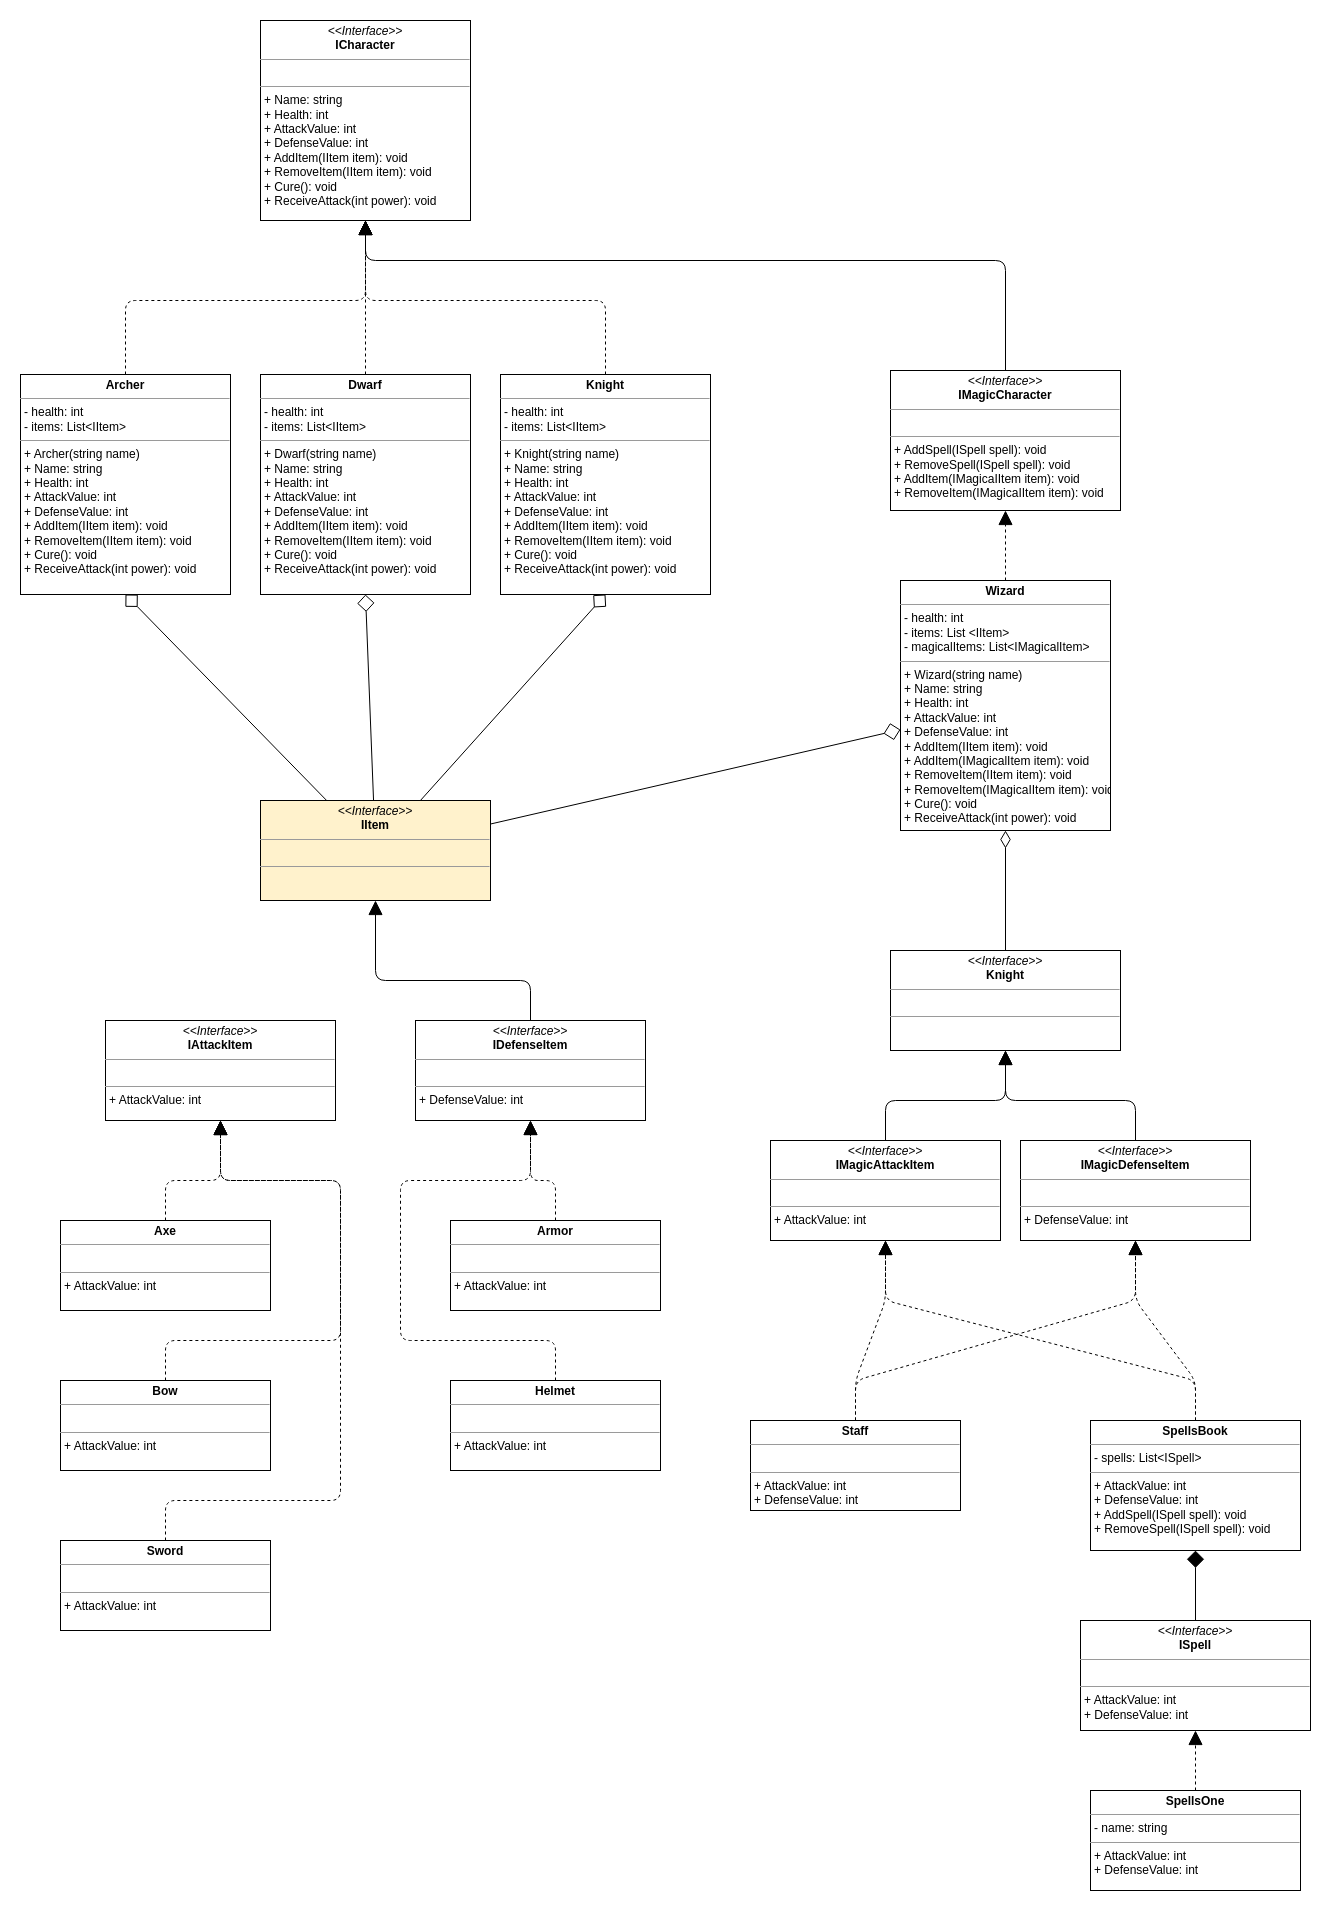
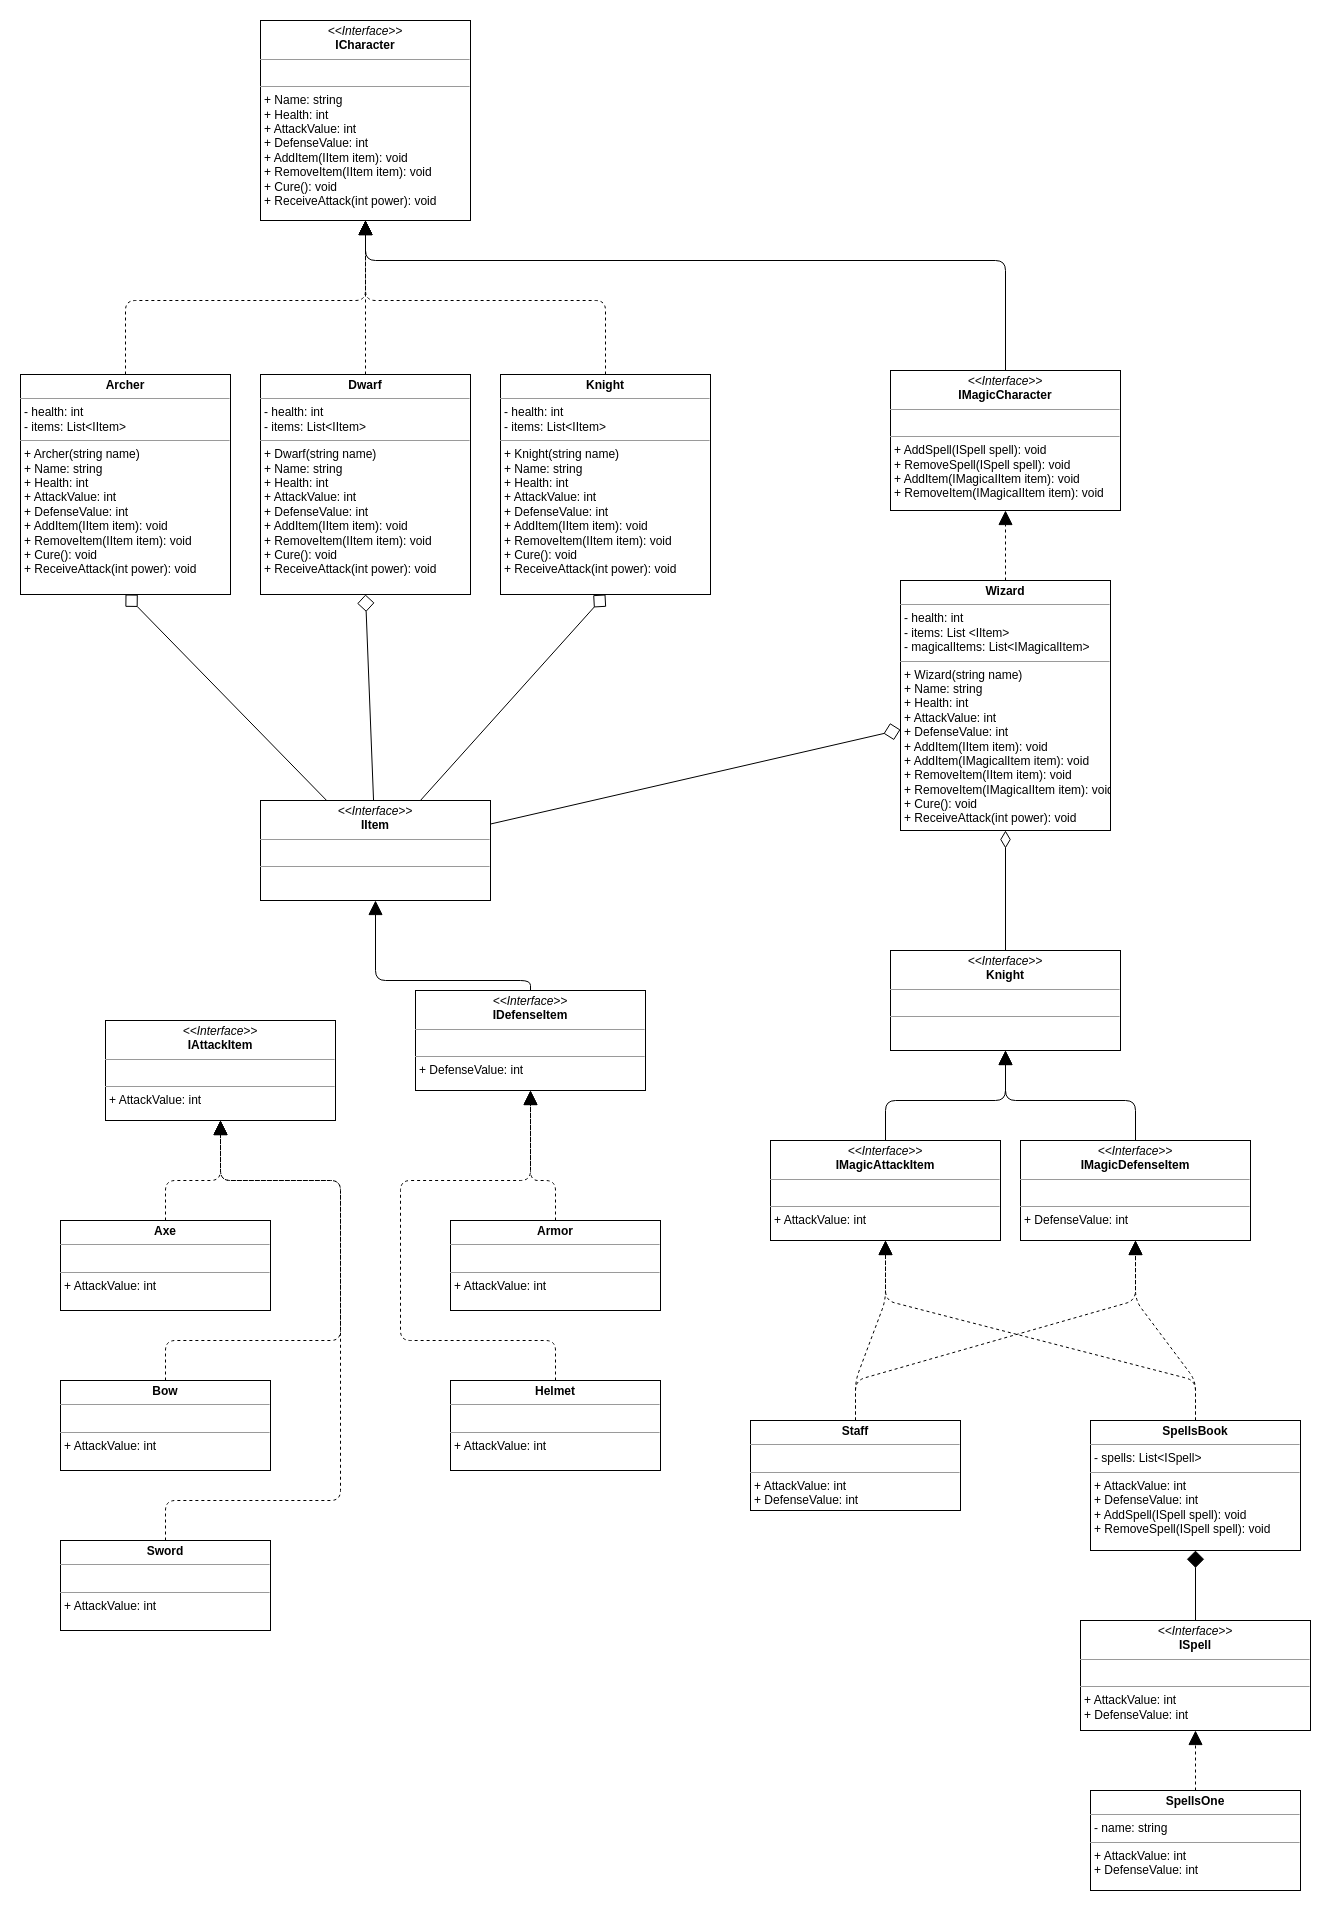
node "<<Interface>> IItem": fillcolor #fff2cc -> #ffffff
node "<<Interface>> IDefenseItem + DefenseValue: int": moved (531, 1071) -> (531, 1041)
